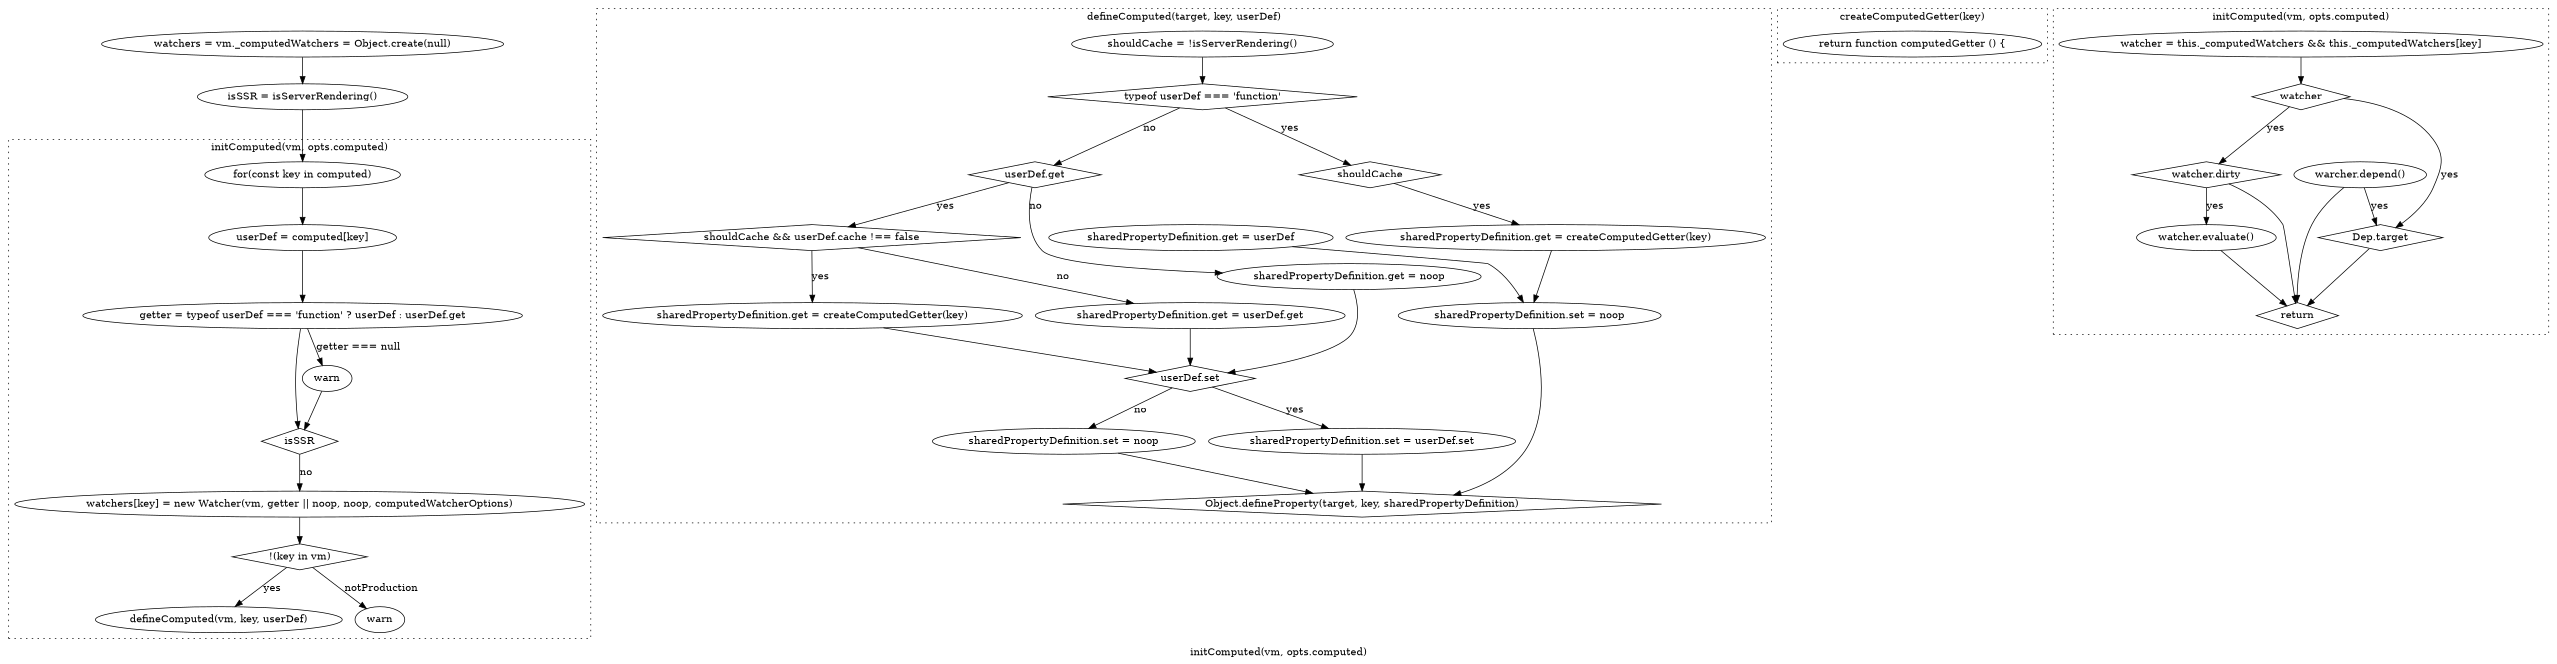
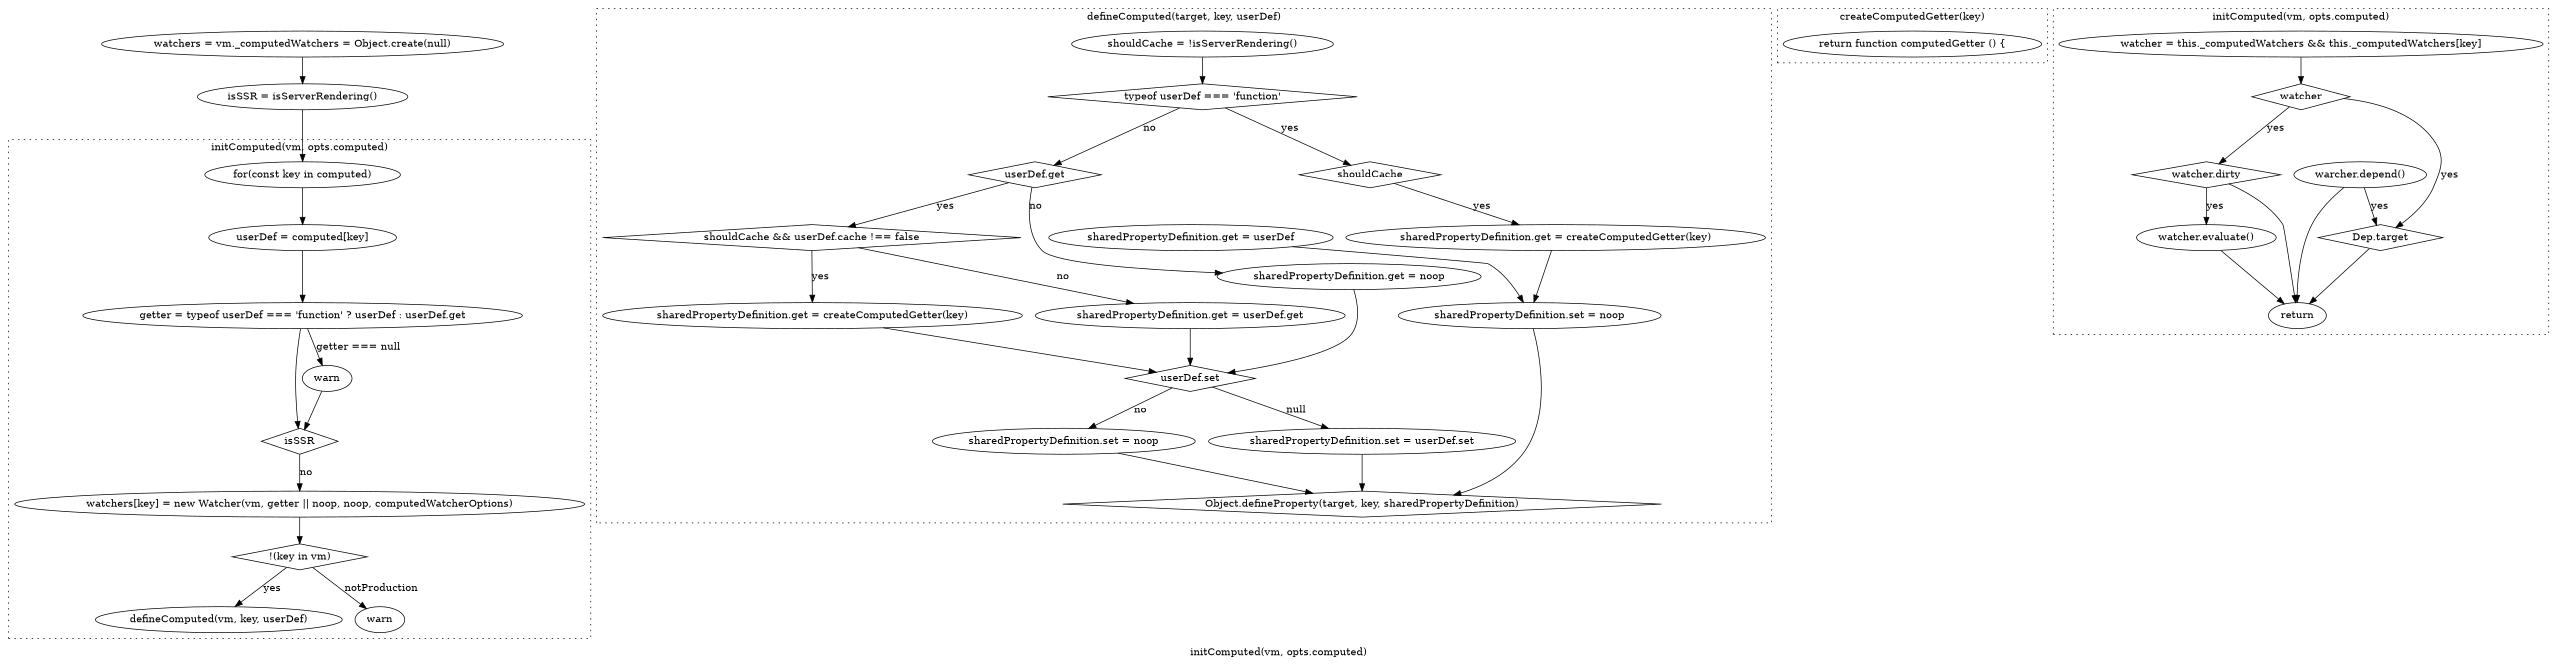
node "return": shape diamond -> ellipse
edge "userDef.set" -> "sharedPropertyDefinition.set = userDef.set": label "yes" -> "null"
